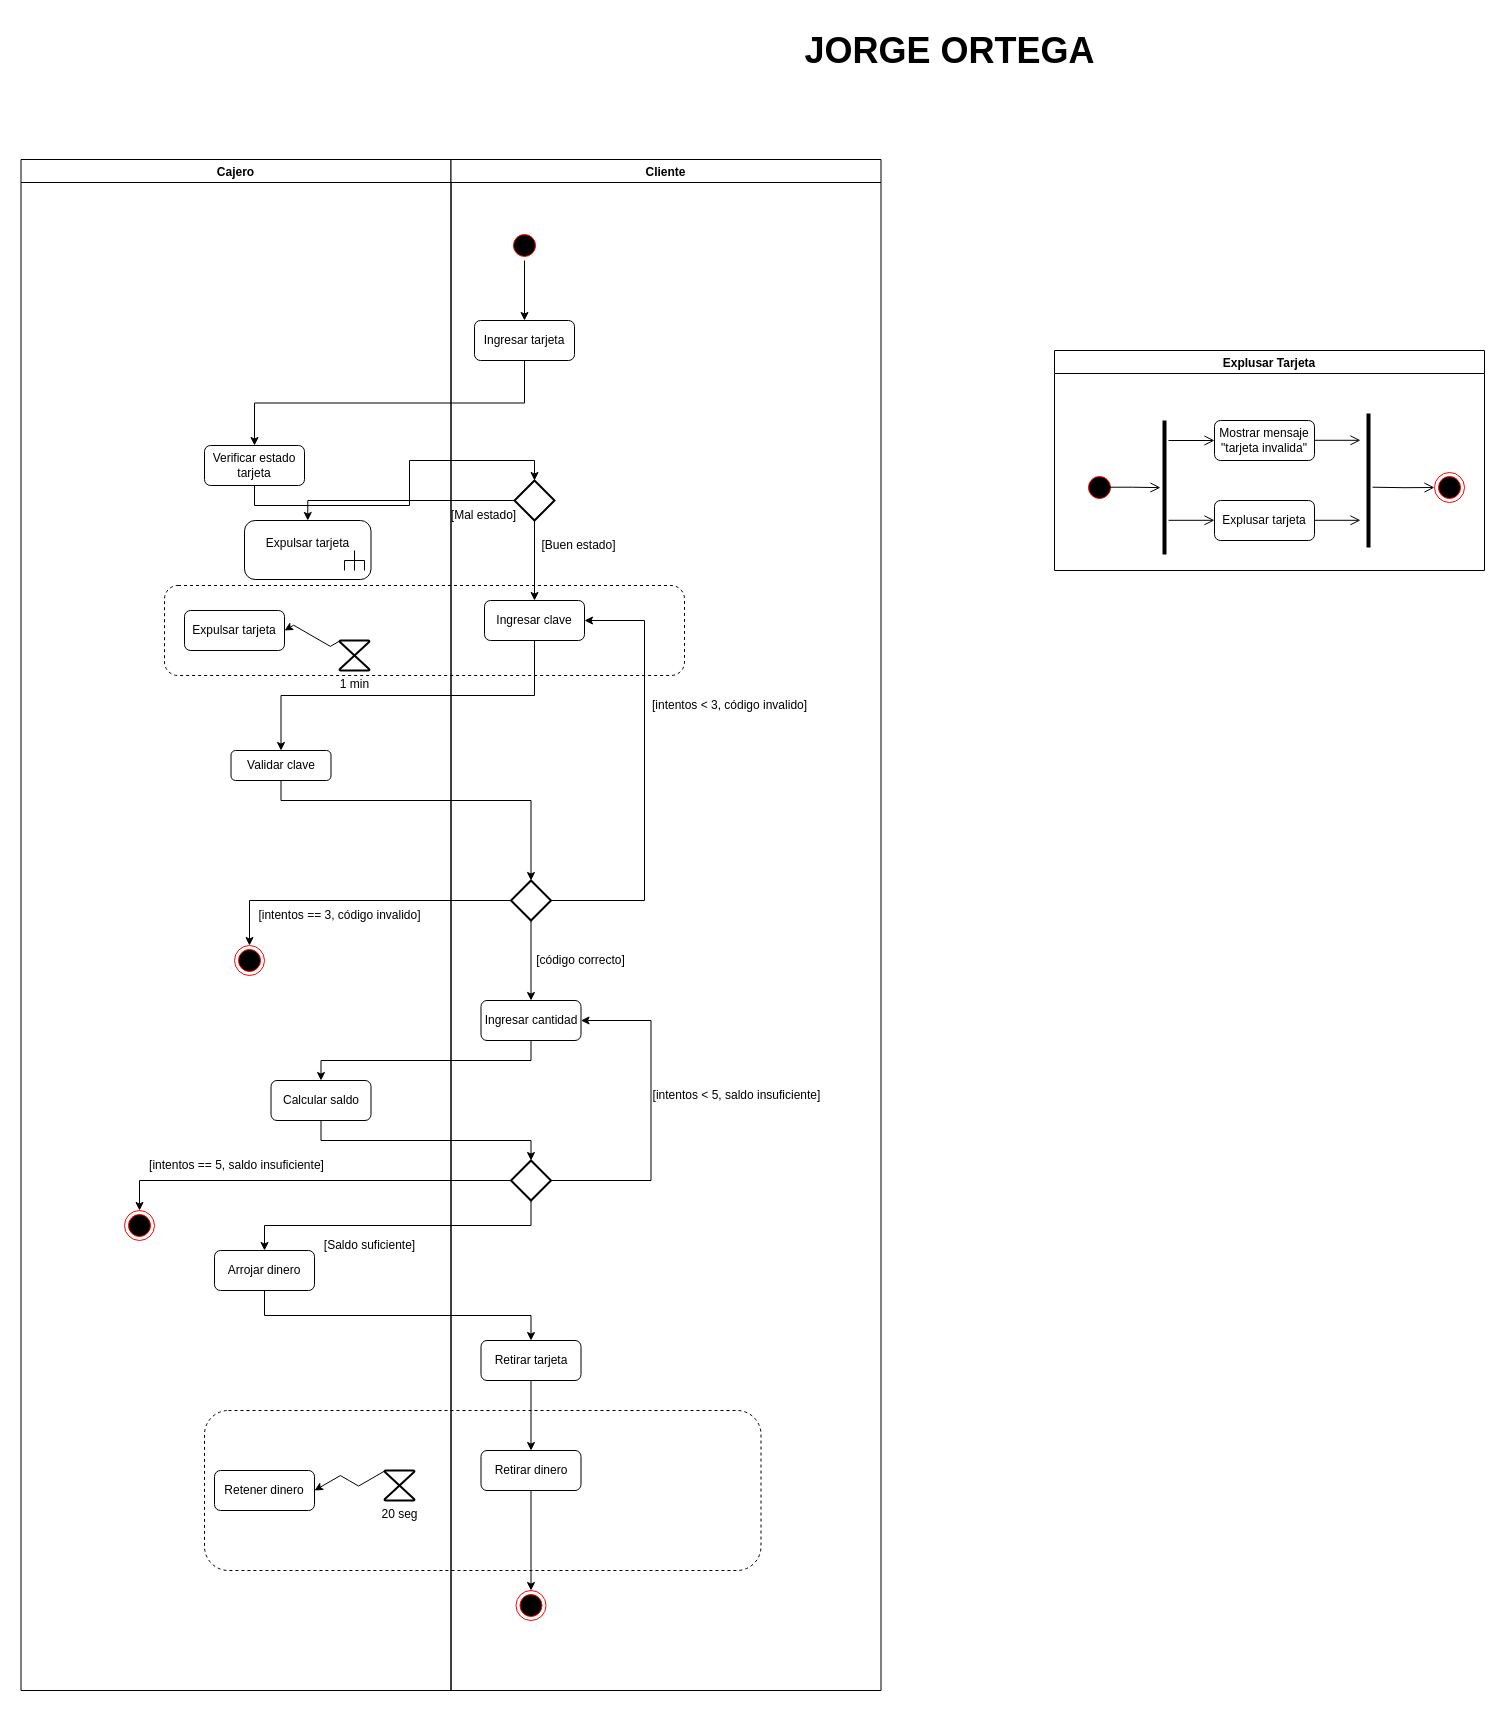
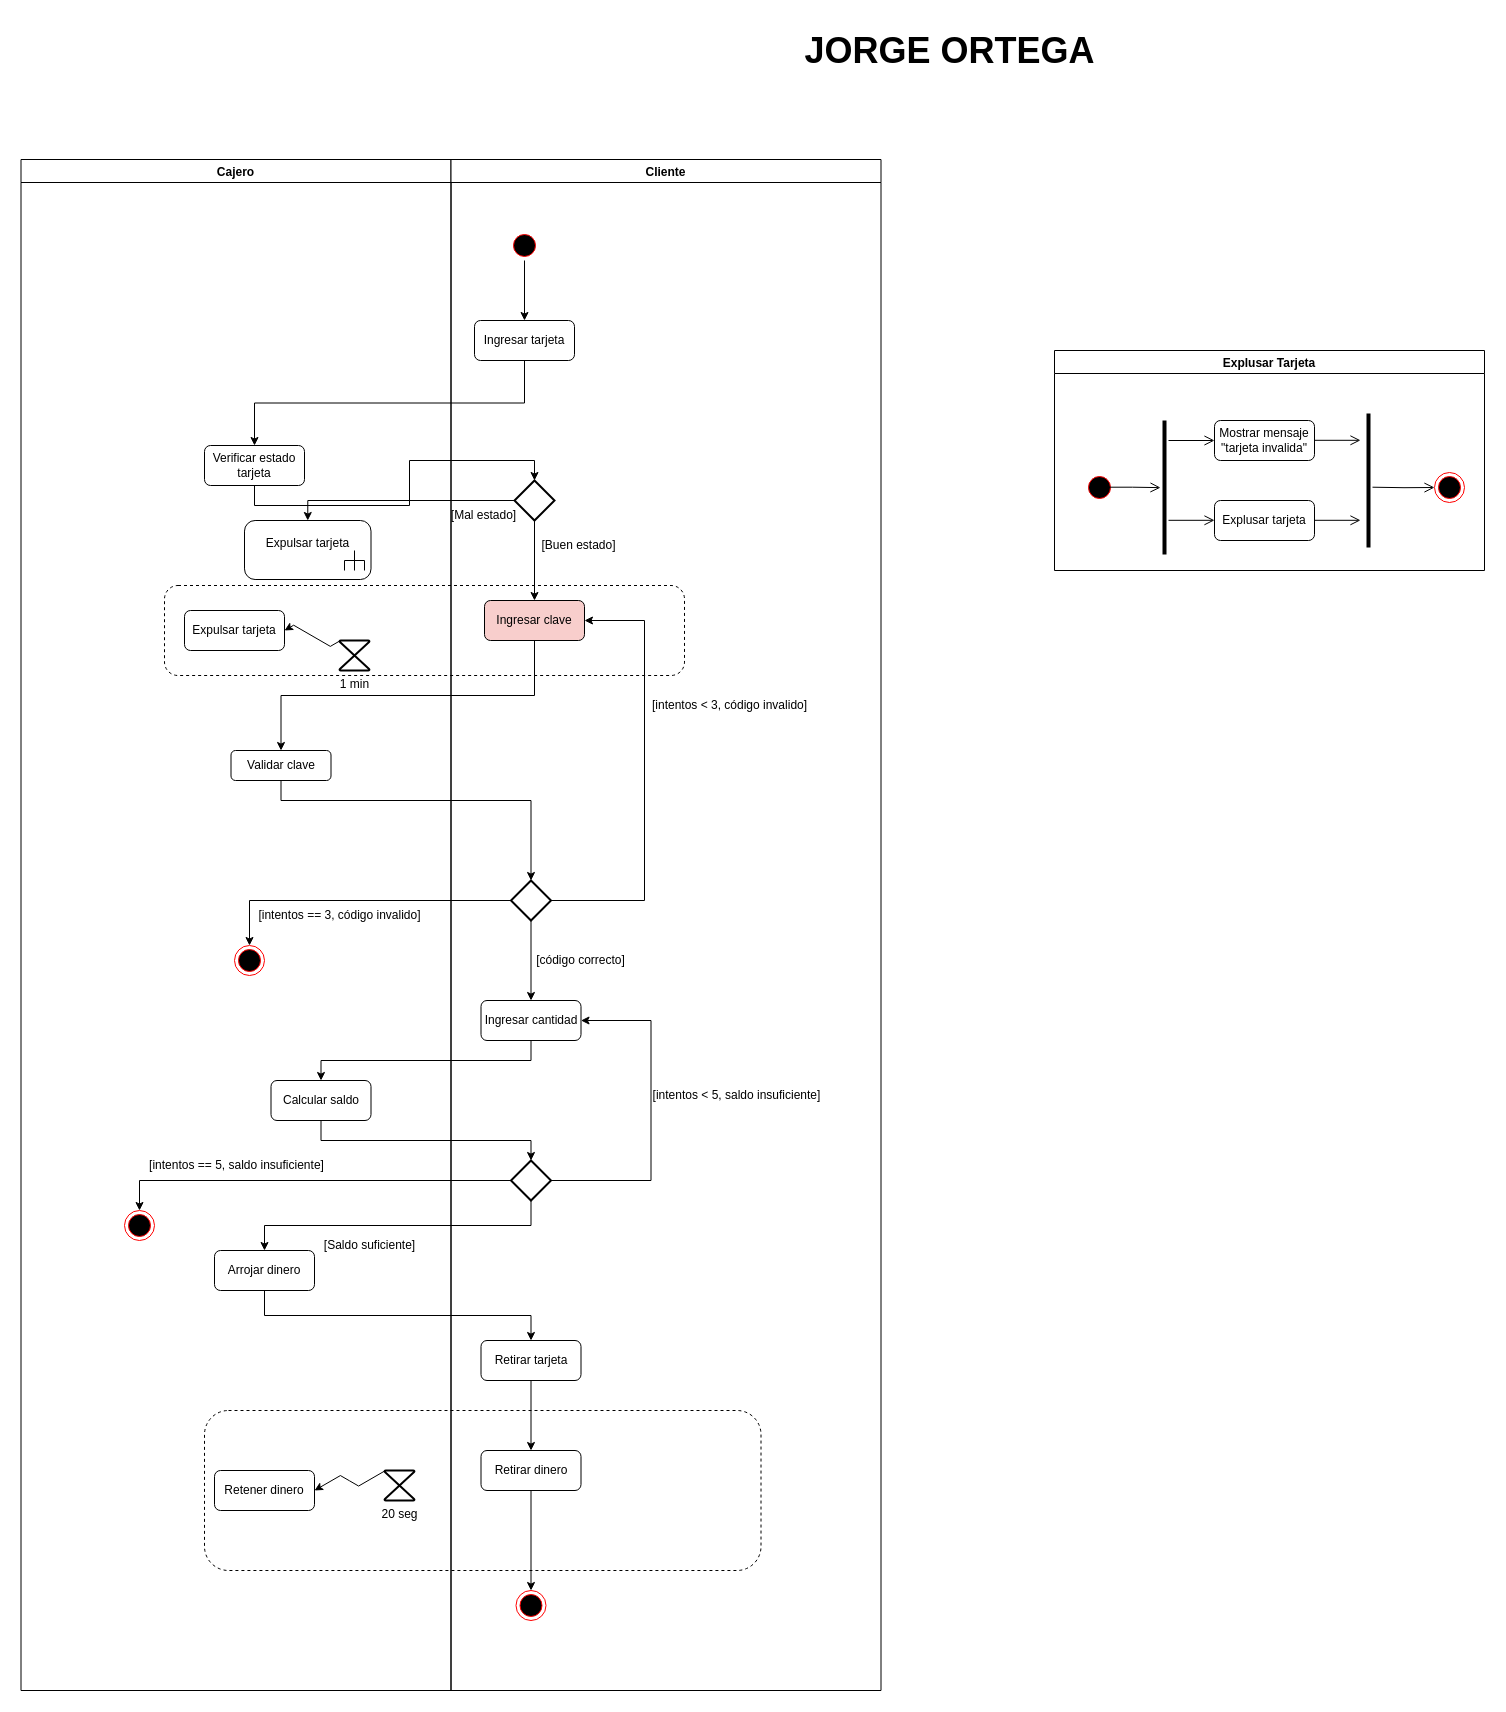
node "Ingresar clave": fillcolor #ffffff -> #f8cecc
